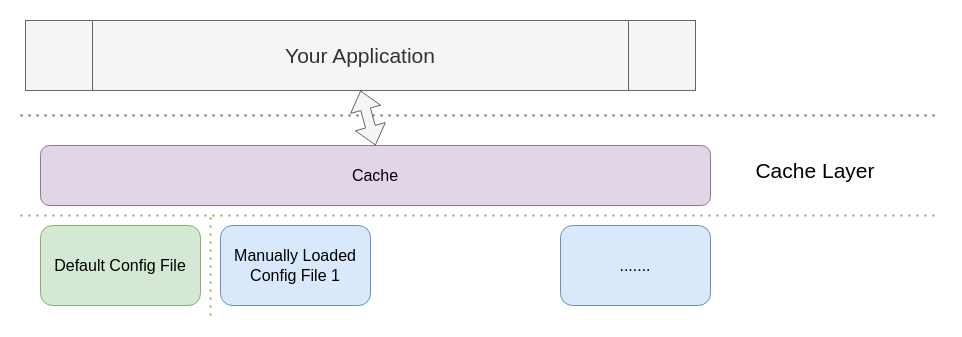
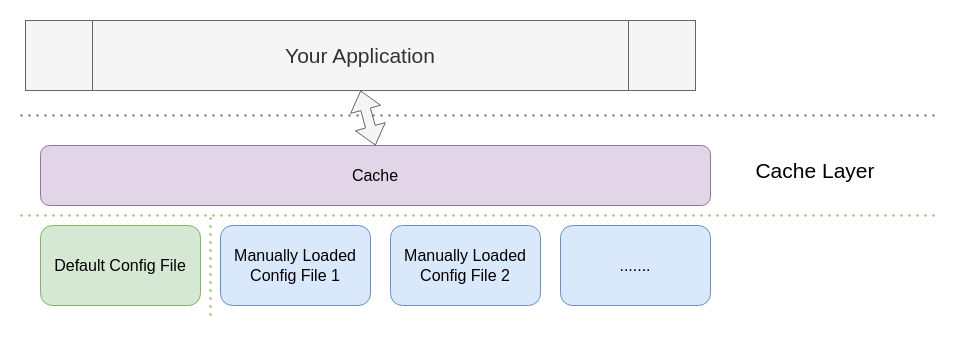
node "Manually LoadedConfig File 2": added
